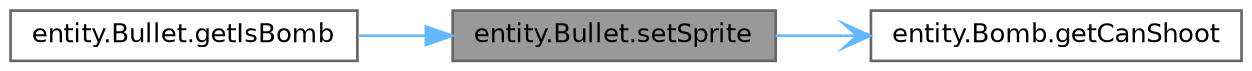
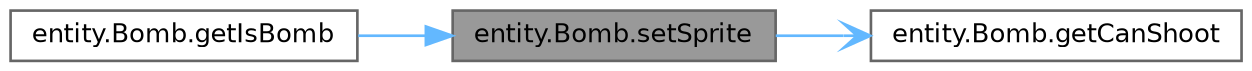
node "entity.Bullet.getIsBomb": label "entity.Bullet.getIsBomb" -> "entity.Bomb.getIsBomb"
node "entity.Bullet.setSprite": label "entity.Bullet.setSprite" -> "entity.Bomb.setSprite"
